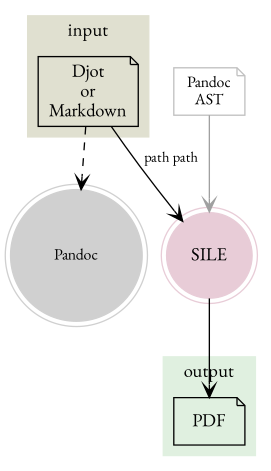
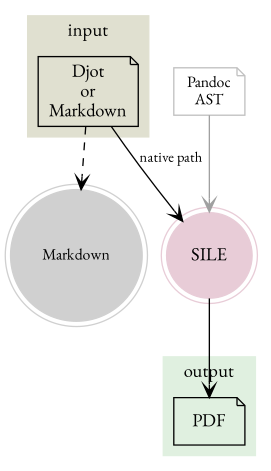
edge "Djot or Markdown" -> "SILE": label "path path" -> "native path"
node "Pandoc": label "Pandoc" -> "Markdown"
